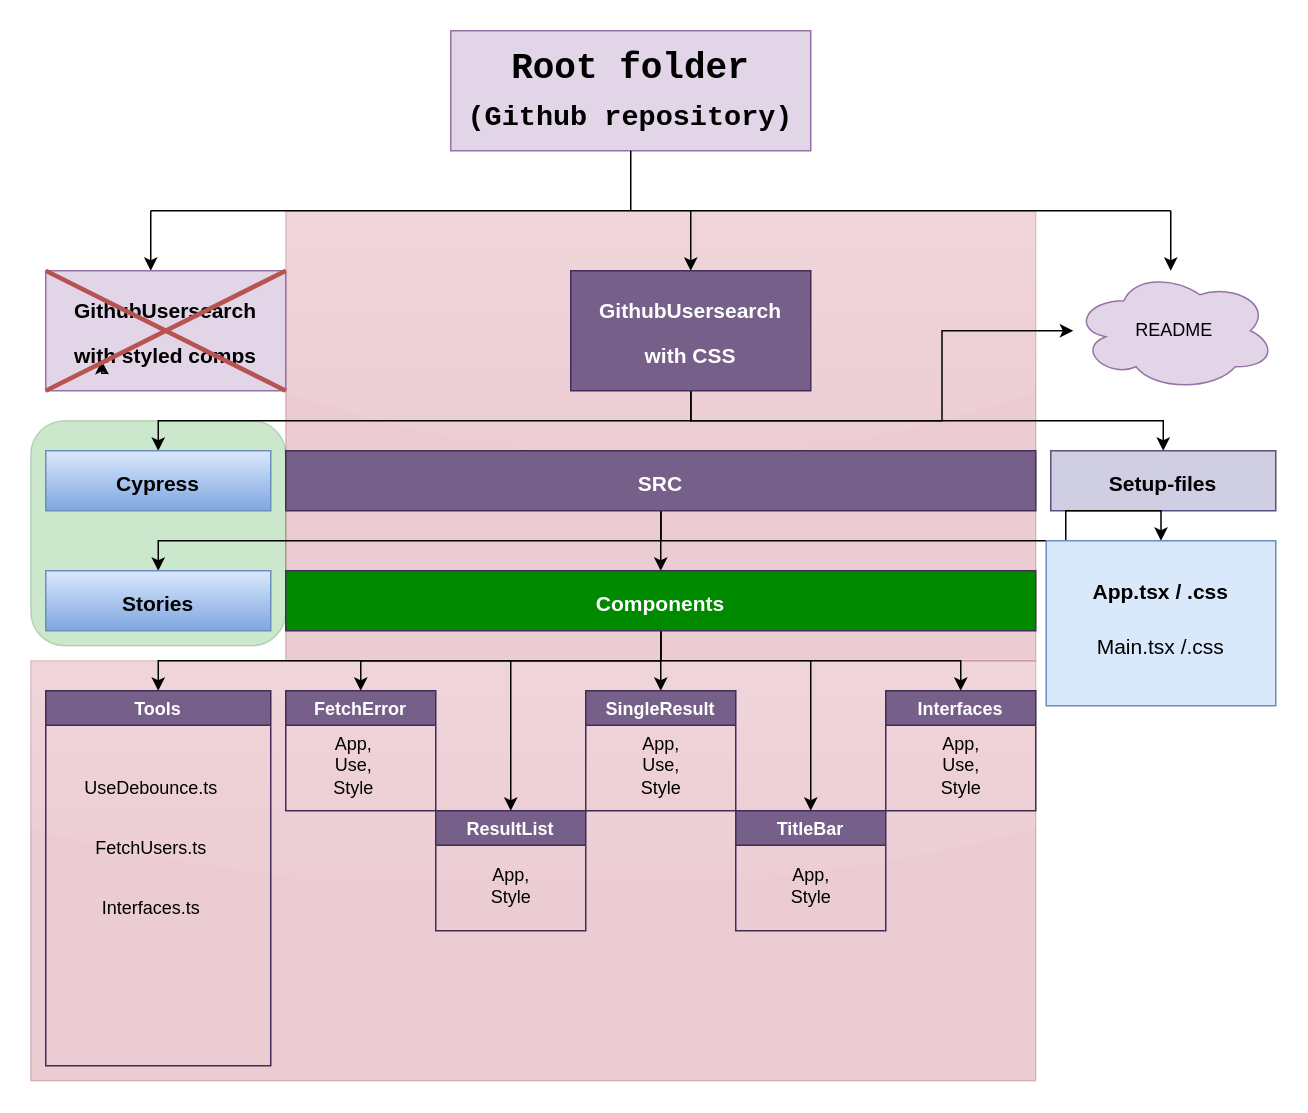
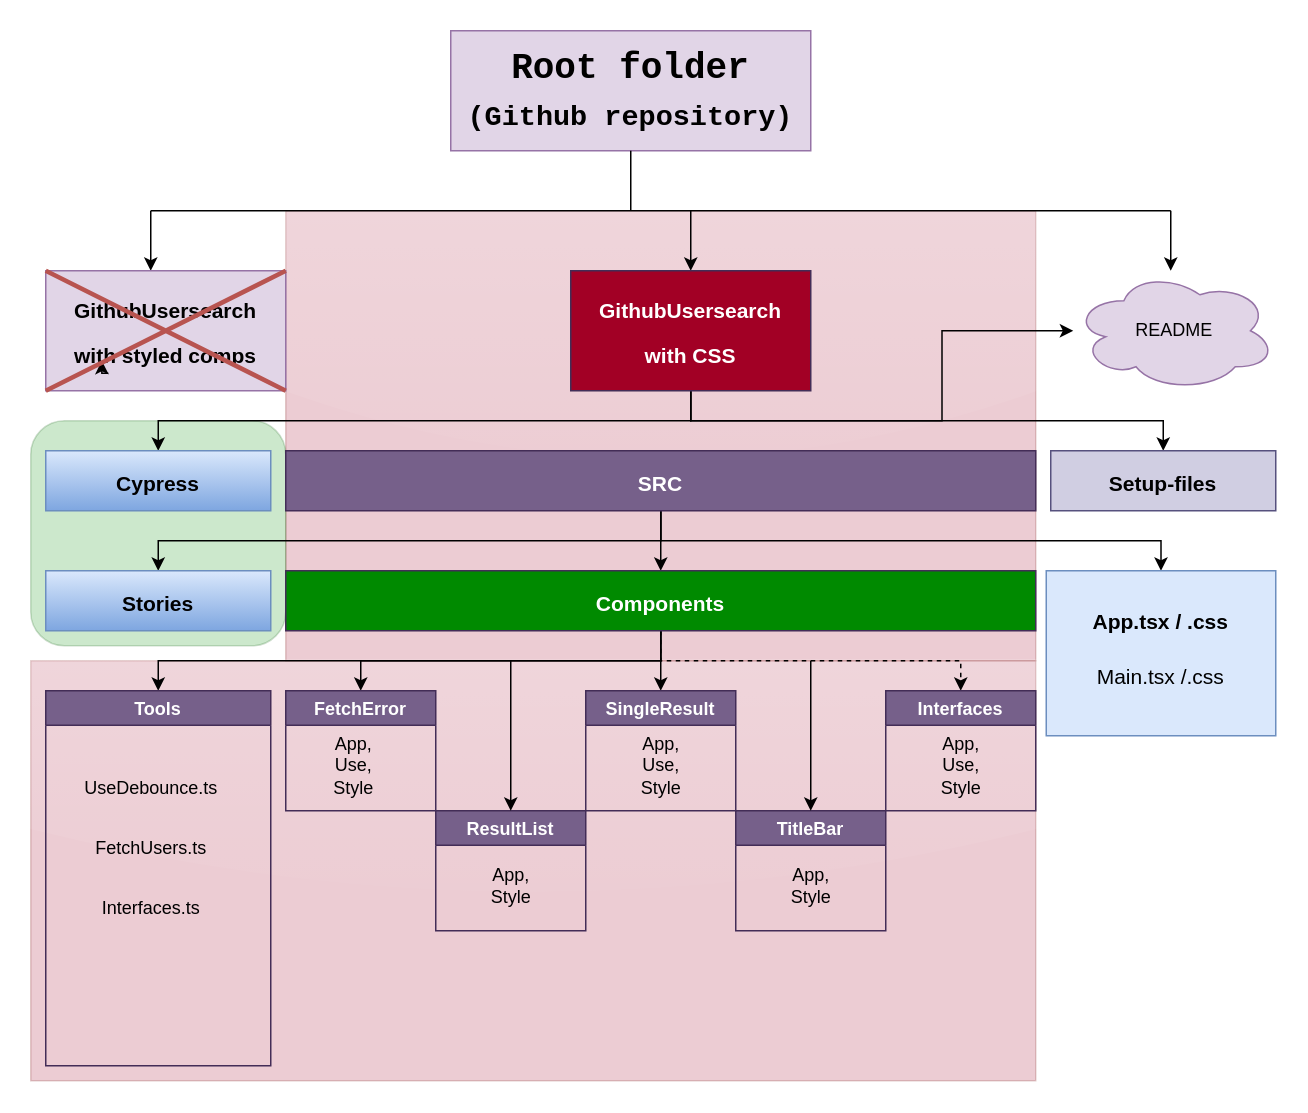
node "GithubUsersearch with CSS": fillcolor #76608a -> #a20025
node "App.tsx / .css Main.tsx /.css": moved (1161, 623) -> (1161, 653)
edge "Components" -> "Interfaces": style solid -> dashed
